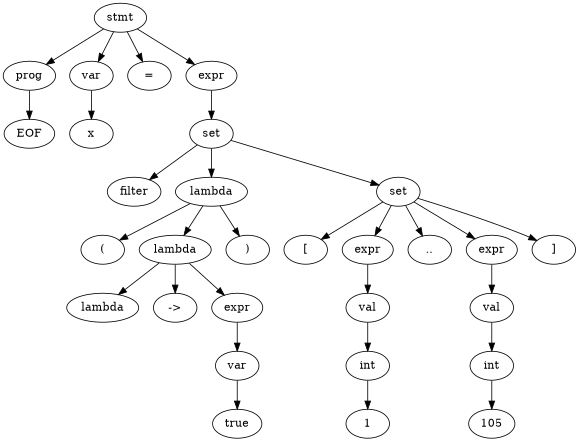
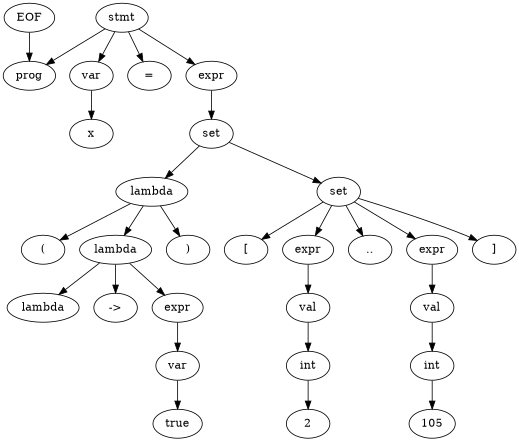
edge "prog" -> "EOF": reversed
node "filter": removed
node "1": label "1" -> "2"
